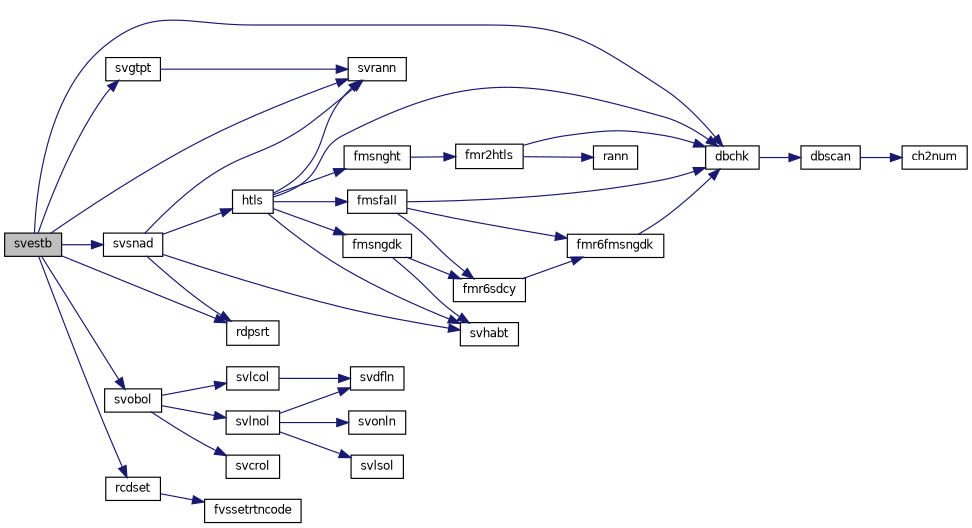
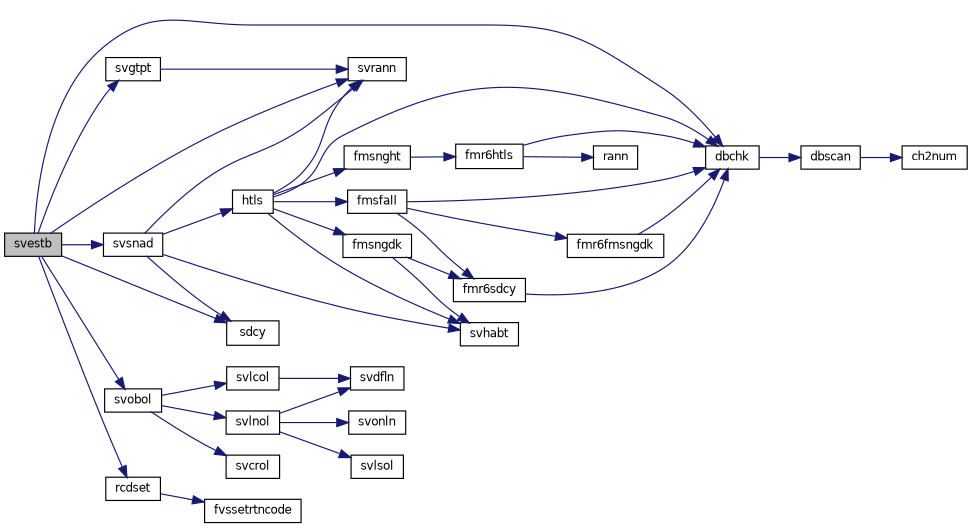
node "fmr2htls": label "fmr2htls" -> "fmr6htls"
edge "fmr6sdcy" -> "fmr6fmsngdk": now "fmr6sdcy" -> "dbchk"
node "rdpsrt": label "rdpsrt" -> "sdcy"
